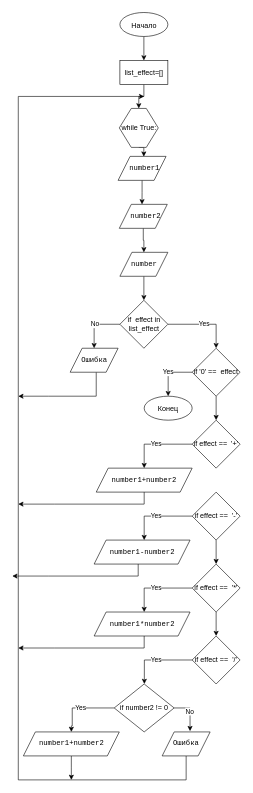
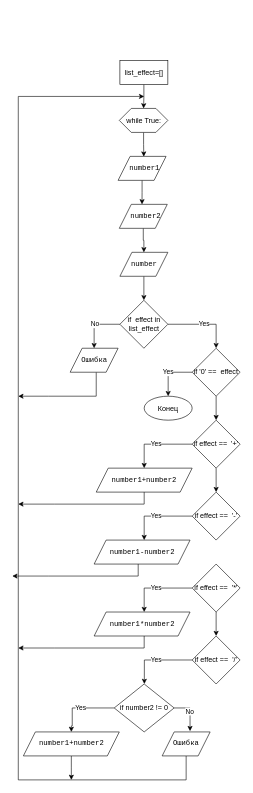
node "Начало": removed
edge "Начало" -> "list_effect=[]": removed
node "while True:": size 39x39 -> 49x24
edge "if effect == '+'" -> "if effect == '-'": added
edge "if effect == '-'" -> "if effect == '*'": removed
